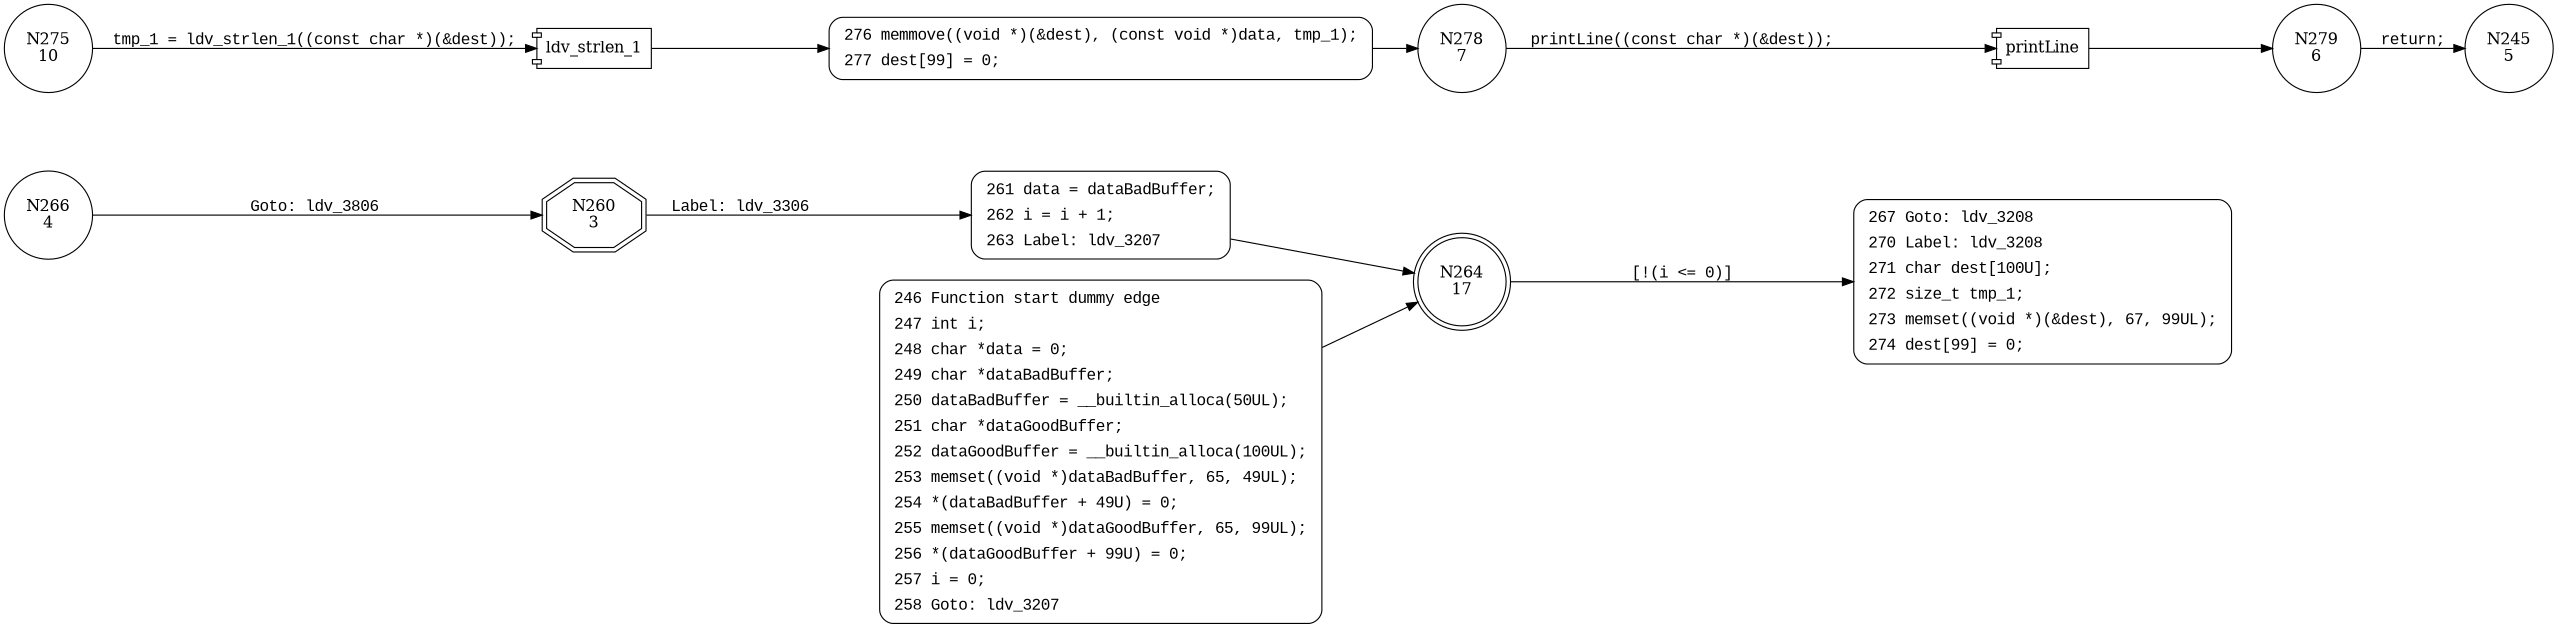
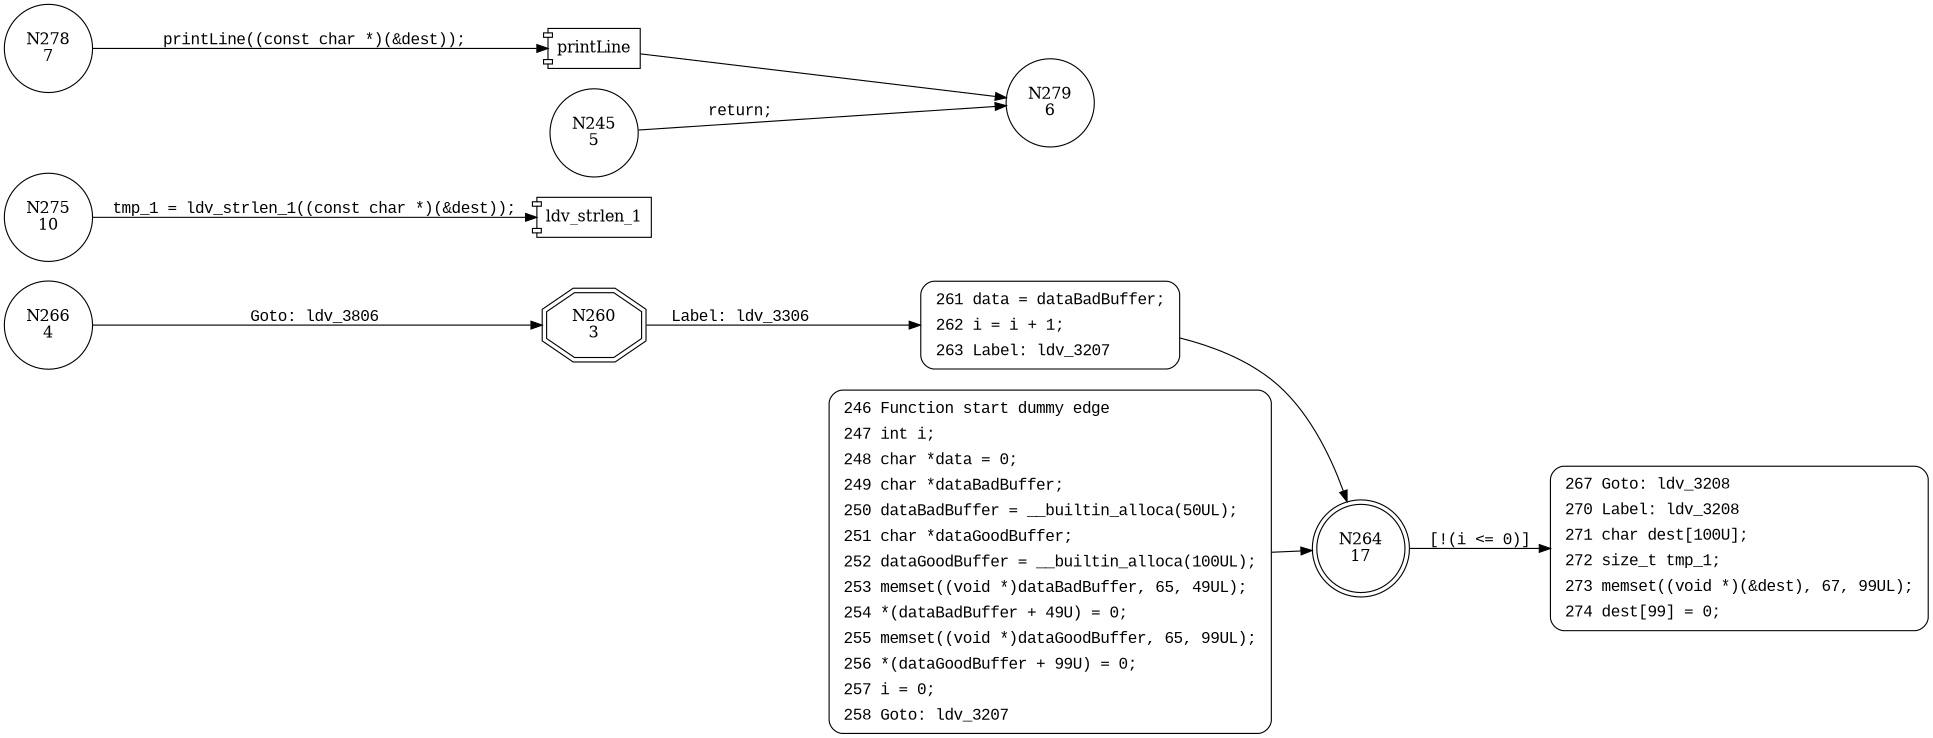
node "276": removed
edge "N279 6" -> "N245 5": reversed
